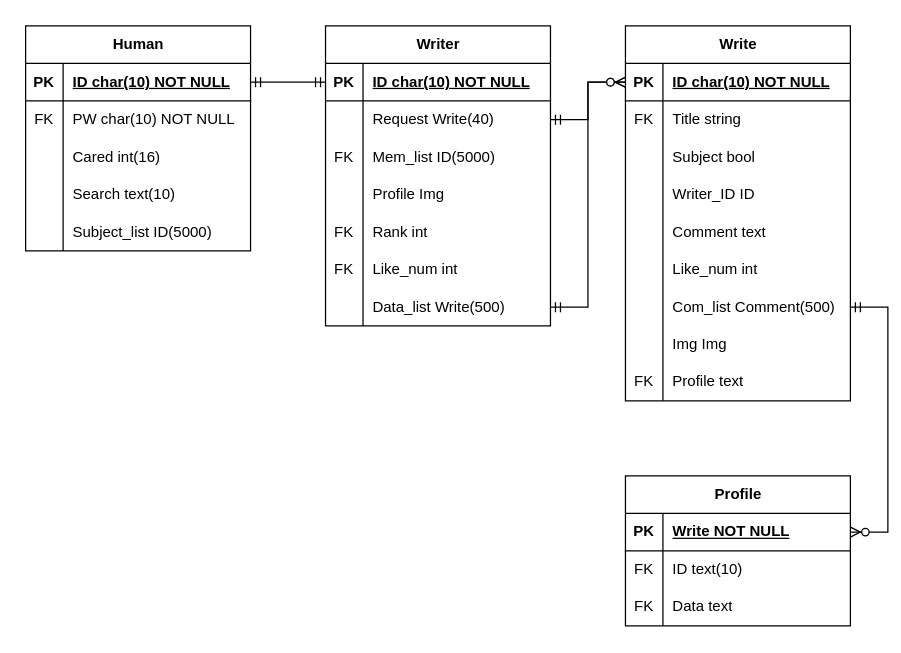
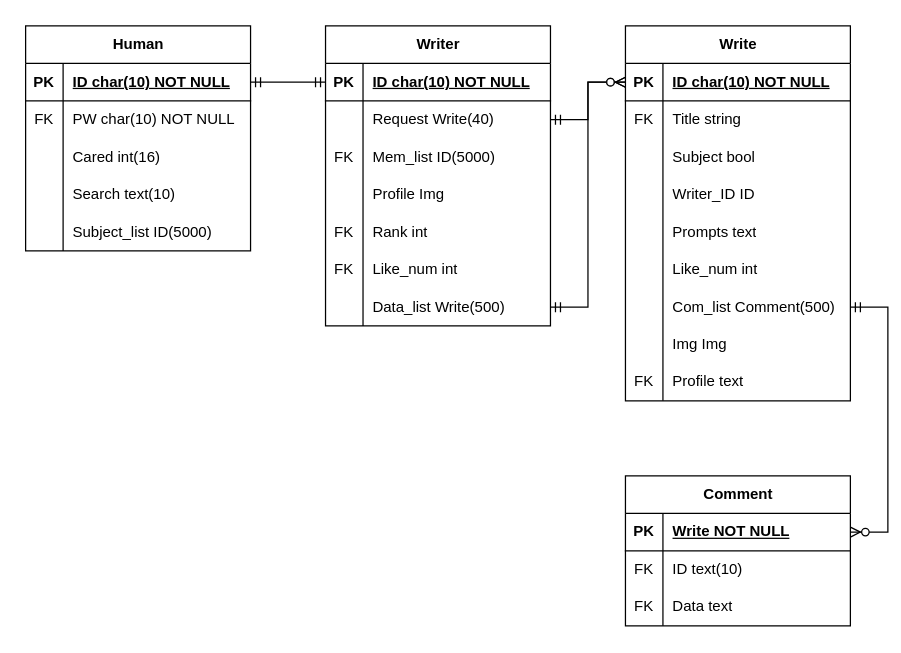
node "Comment text": label "Comment text" -> "Prompts text"
node "Profile": label "Profile" -> "Comment"
